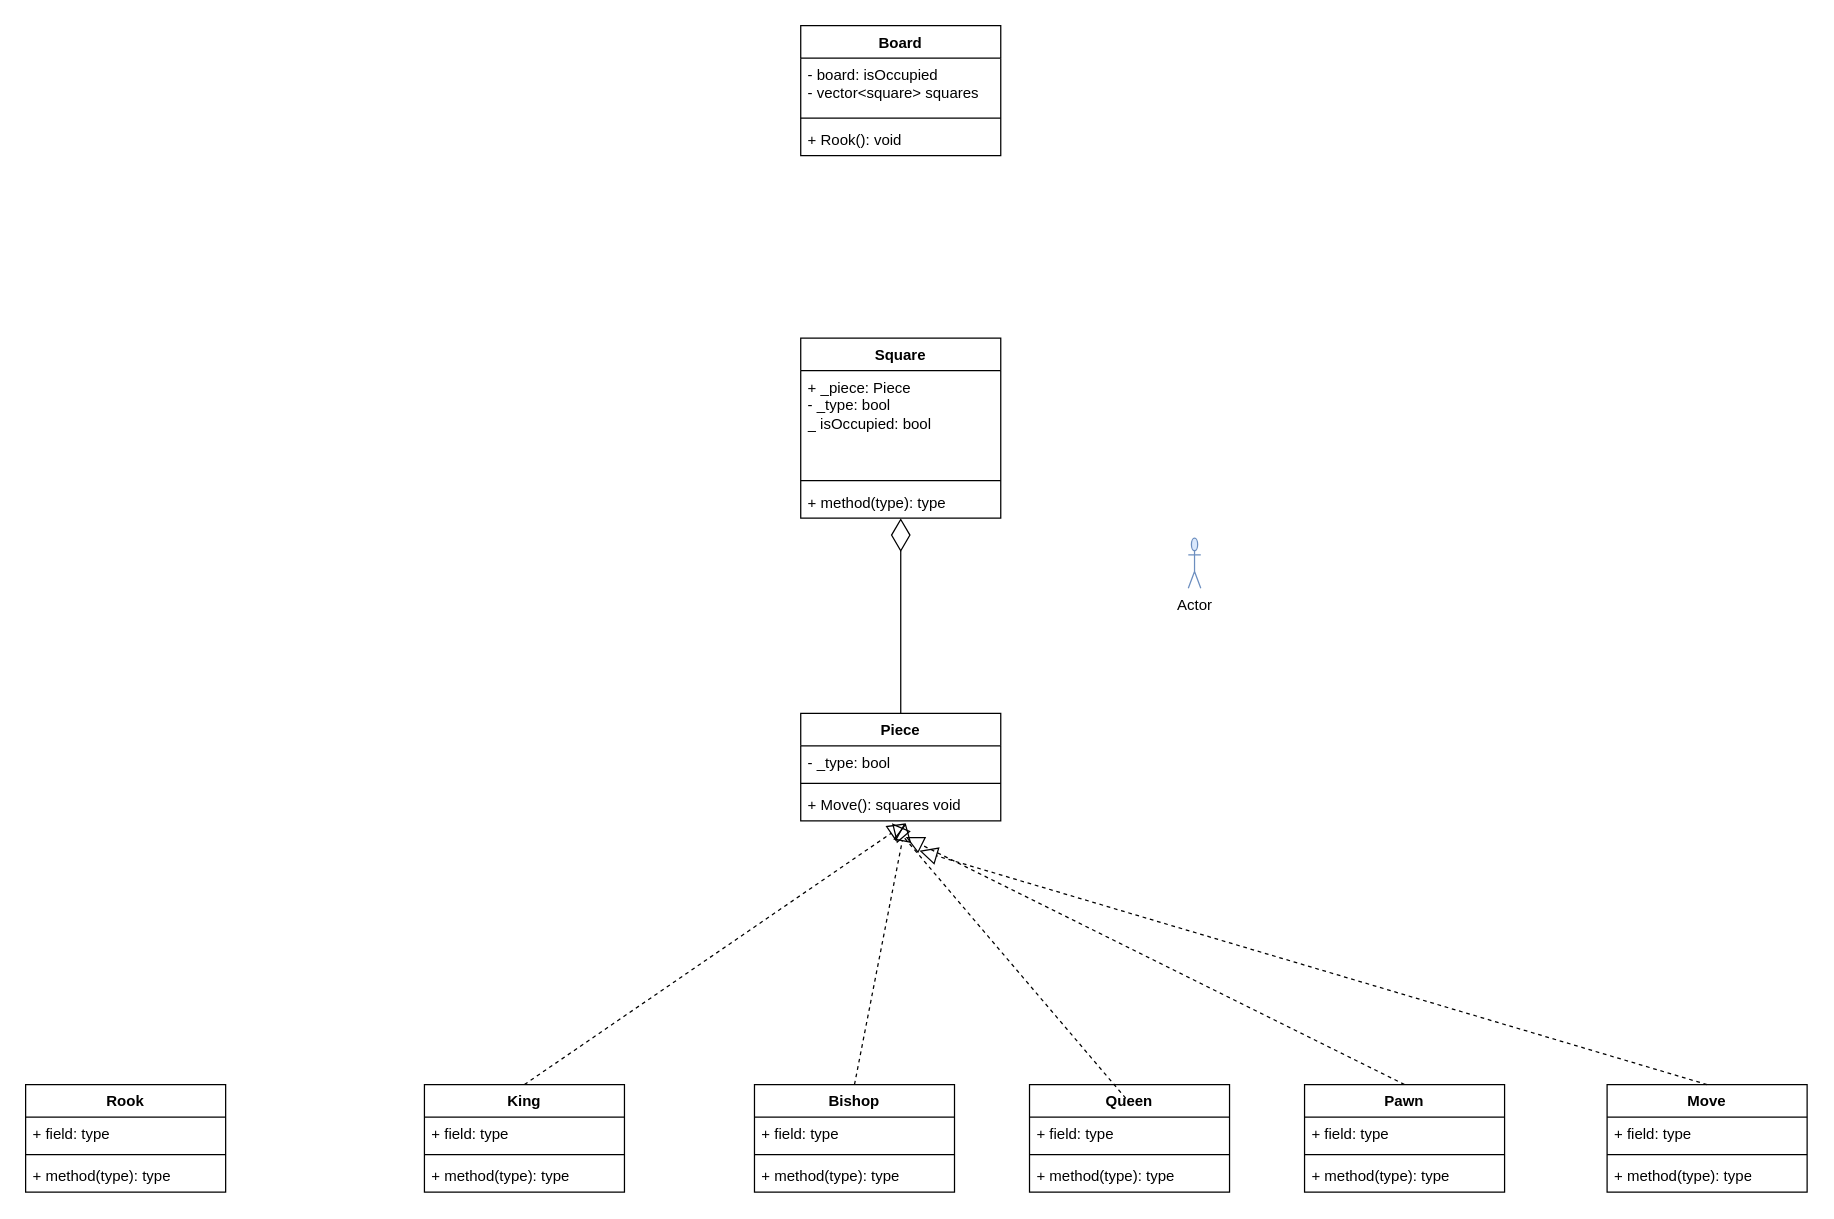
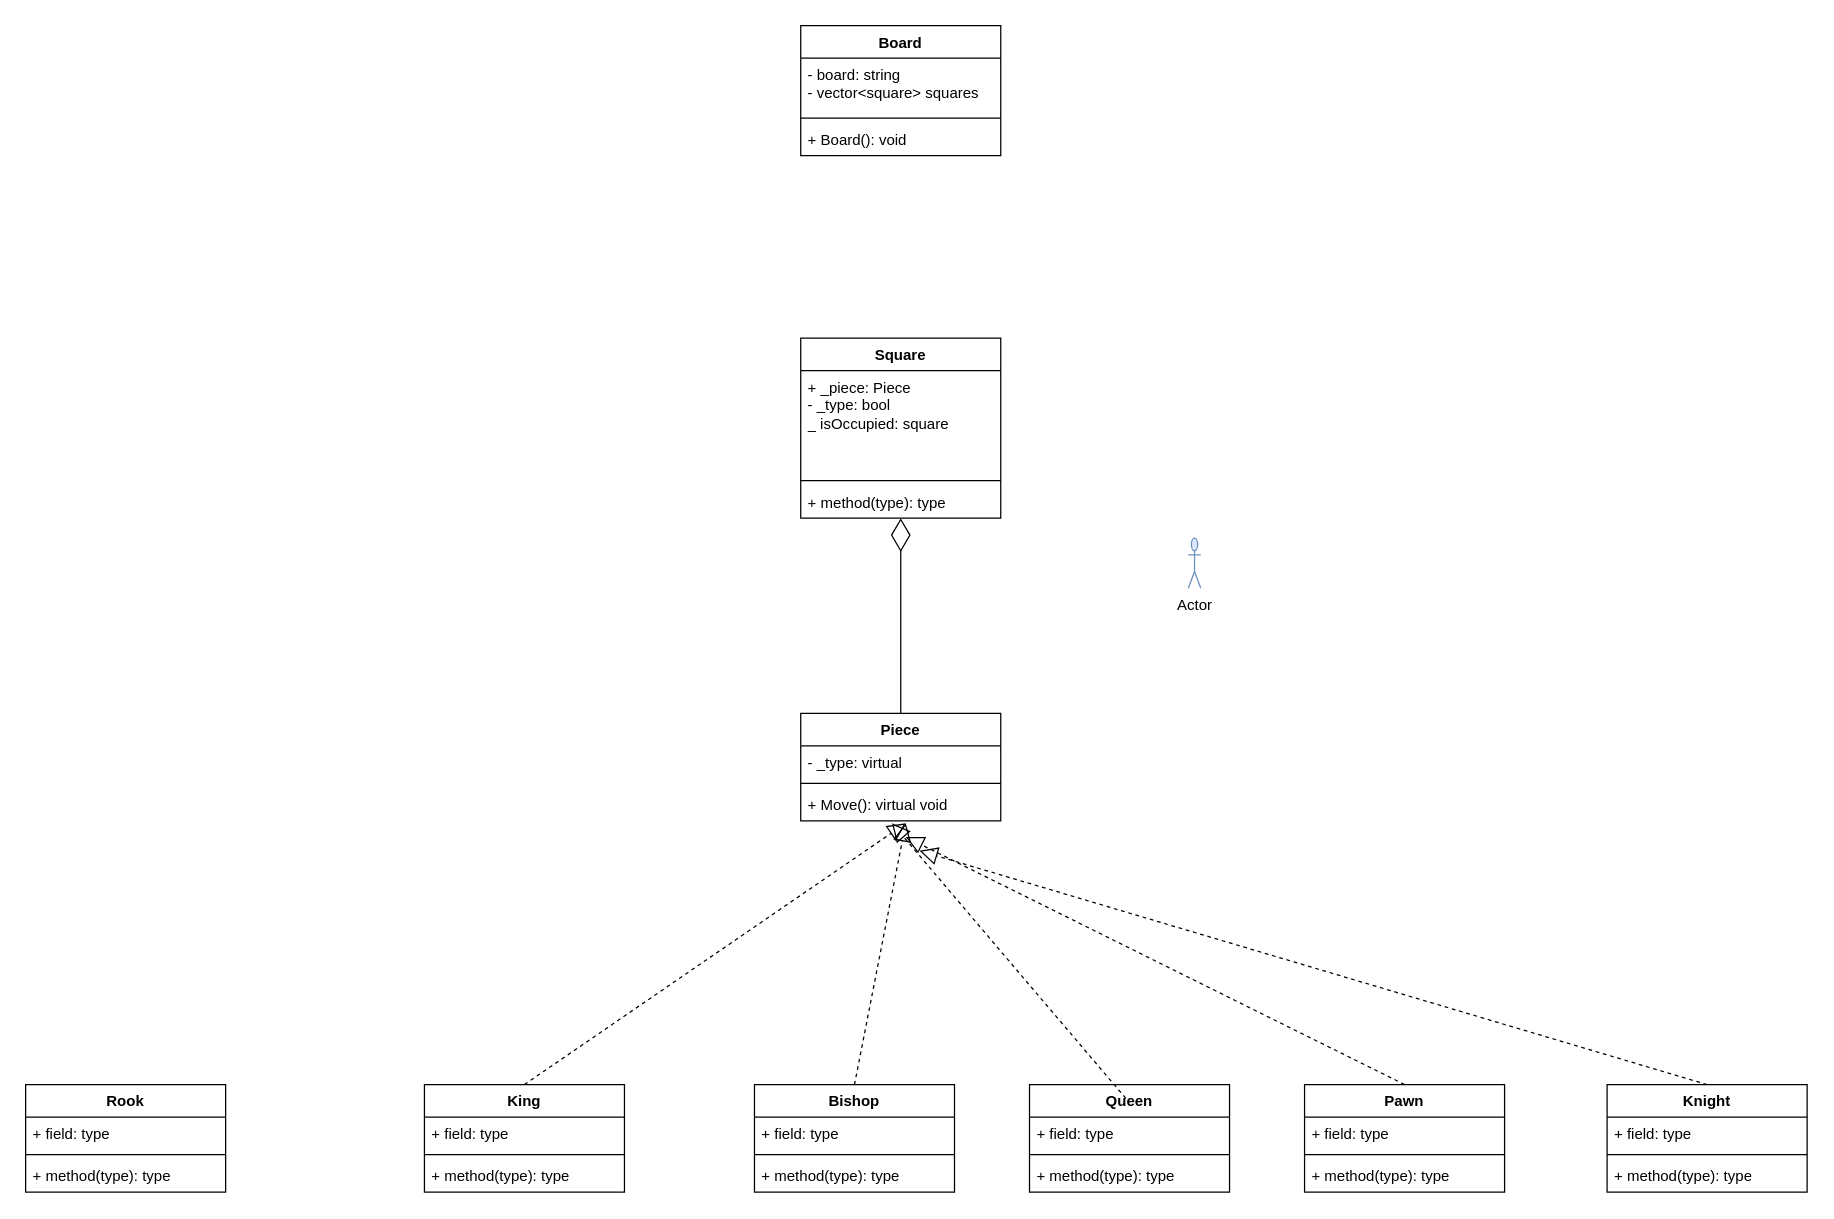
node "- board: isOccupied - vector<square> squares": label "- board: isOccupied - vector<square> squares" -> "- board: string - vector<square> squares"
node "+ Rook(): void": label "+ Rook(): void" -> "+ Board(): void"
node "+ _piece: Piece - _type: bool _ isOccupied: bool": label "+ _piece: Piece - _type: bool _ isOccupied: bool" -> "+ _piece: Piece - _type: bool _ isOccupied: square"
node "- _type: bool": label "- _type: bool" -> "- _type: virtual"
node "+ Move(): squares void": label "+ Move(): squares void" -> "+ Move(): virtual void"
node "Move": label "Move" -> "Knight"
